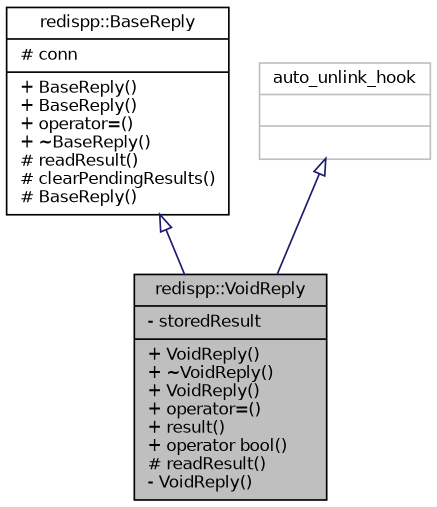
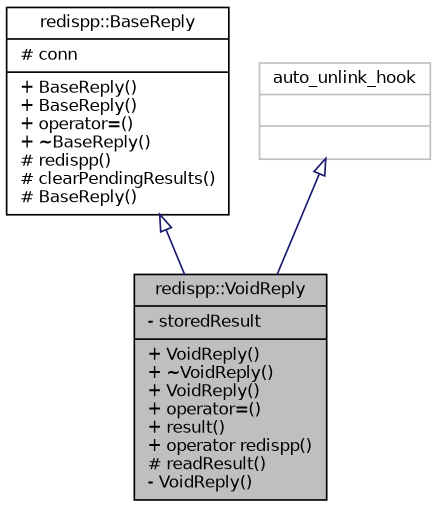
node "redispp::BaseReply": text "# readResult()" -> "# redispp()"
node "redispp::VoidReply": text "+ operator bool()" -> "+ operator redispp()"
